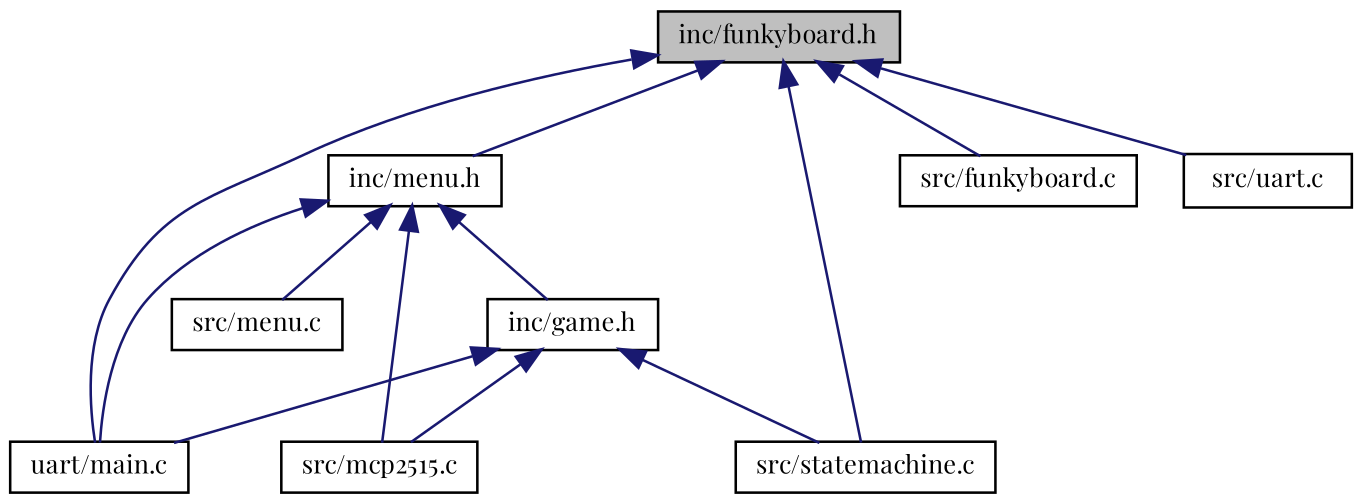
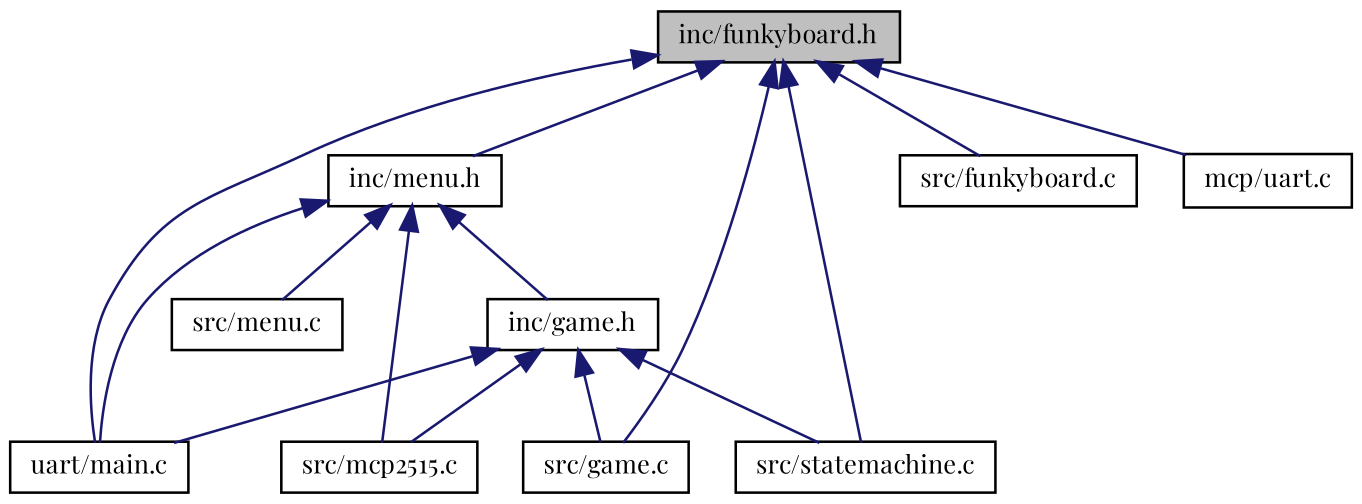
node "src/uart.c": label "src/uart.c" -> "mcp/uart.c"
node "src/game.c": added
